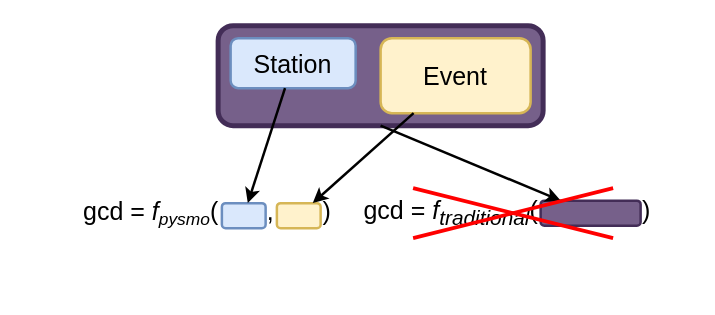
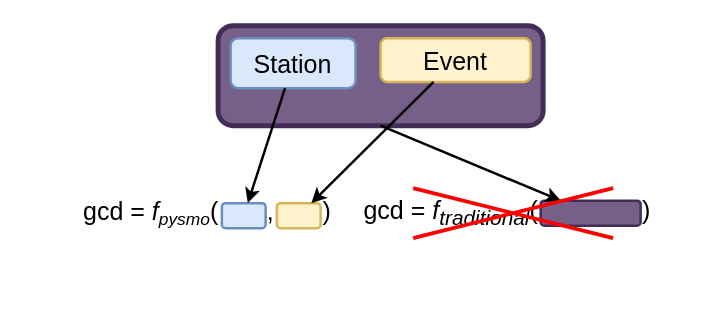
node "Event": size 150x75 -> 150x44
